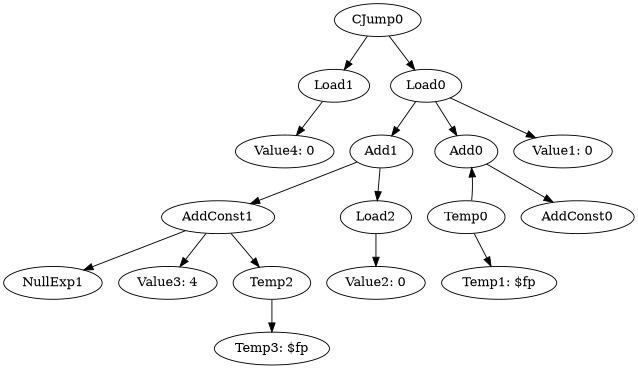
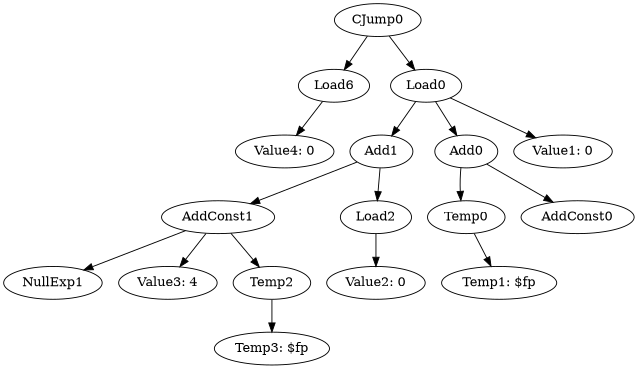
node "Load1": label "Load1" -> "Load6"
edge "Temp0" -> "Add0": reversed
